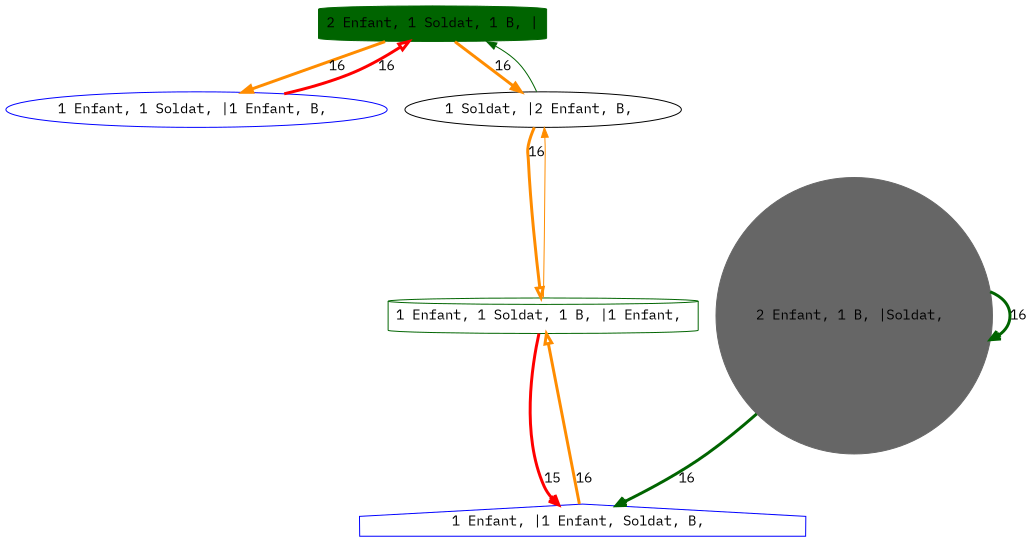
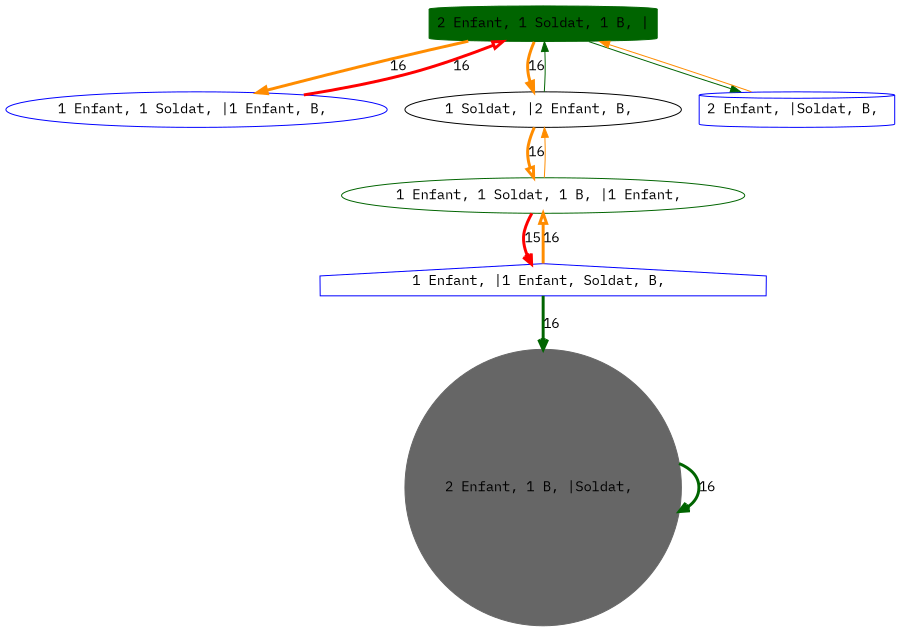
node "2 Enfant, |Soldat, B,": added
node "1 Enfant, 1 Soldat, 1 B, |1 Enfant,": shape cylinder -> ellipse
edge "2 Enfant, 1 B, |Soldat," -> "1 Enfant, |1 Enfant, Soldat, B,": reversed
